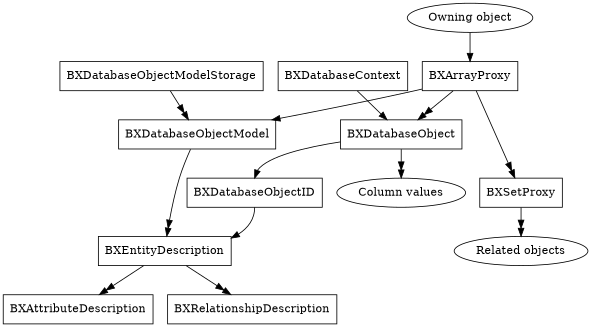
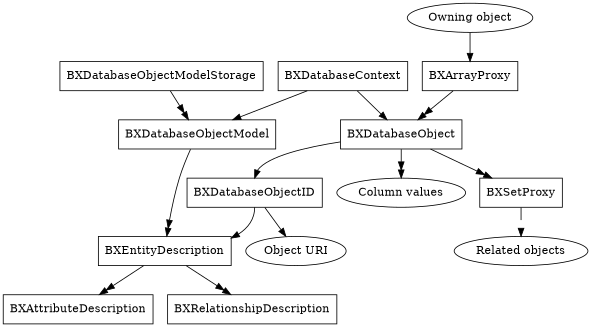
edge "BXArrayProxy" -> "BXDatabaseObjectModel": now "BXDatabaseContext" -> "BXDatabaseObjectModel"
edge "BXArrayProxy" -> "BXSetProxy": now "BXDatabaseObject" -> "BXSetProxy"
edge "BXSetProxy" -> "Related objects": arrowhead normalnormal -> normal
node "Object URI": added
